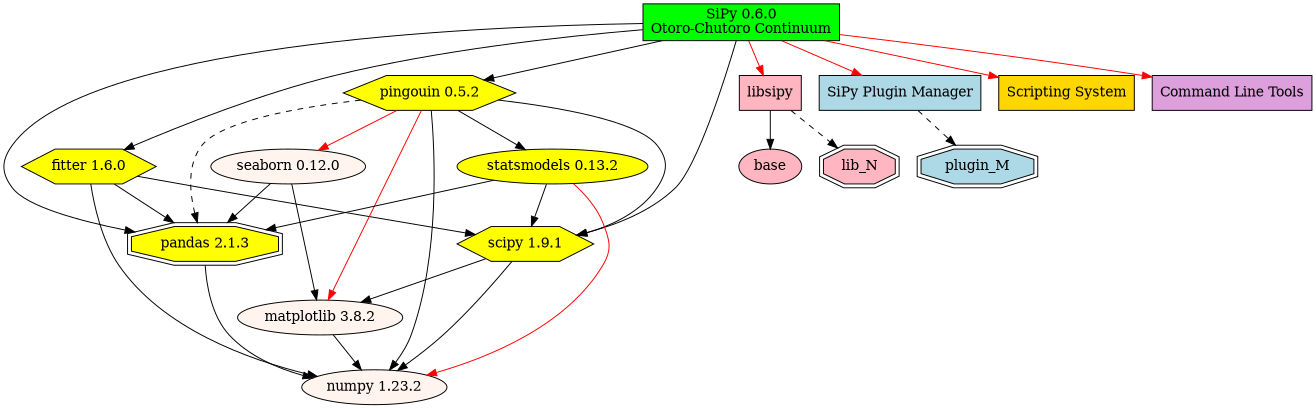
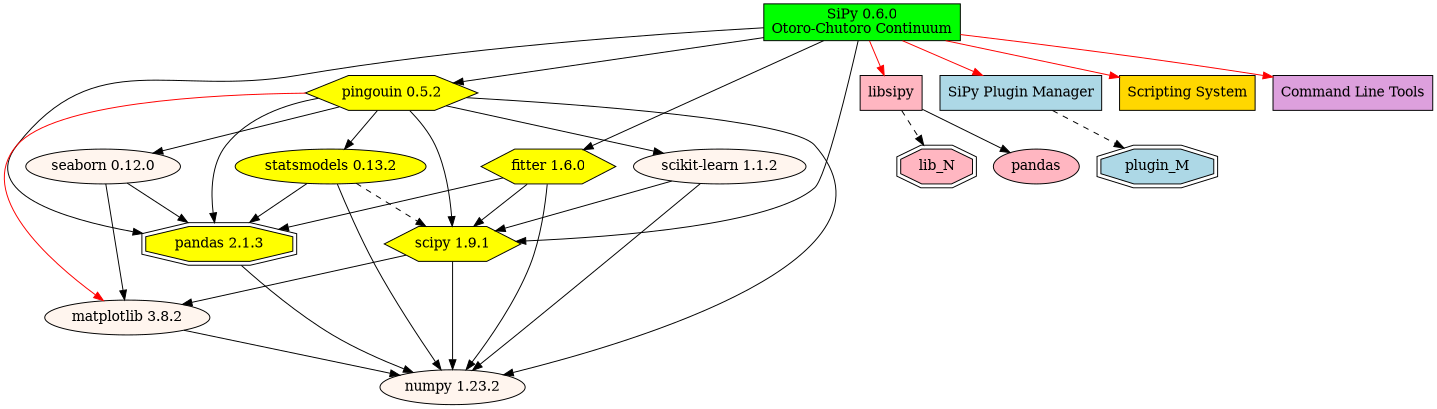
edge "pingouin 0.5.2" -> "pandas 2.1.3": style dashed -> solid
edge "pingouin 0.5.2" -> "seaborn 0.12.0": color red -> black
node "scikit-learn 1.1.2": added
node "base": label "base" -> "pandas"
edge "statsmodels 0.13.2" -> "scipy 1.9.1": style solid -> dashed
edge "statsmodels 0.13.2" -> "numpy 1.23.2": color red -> black
